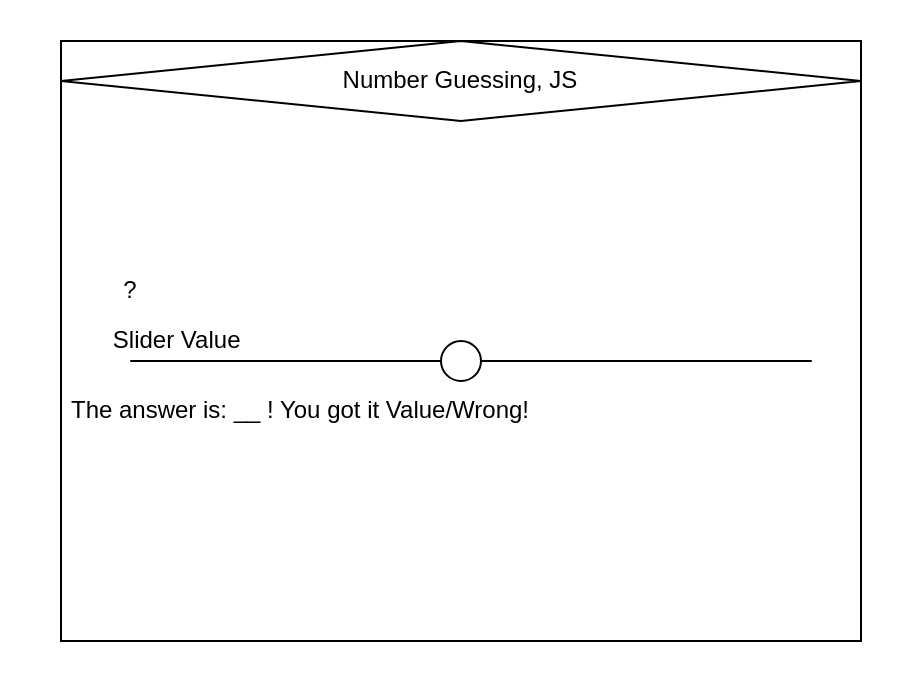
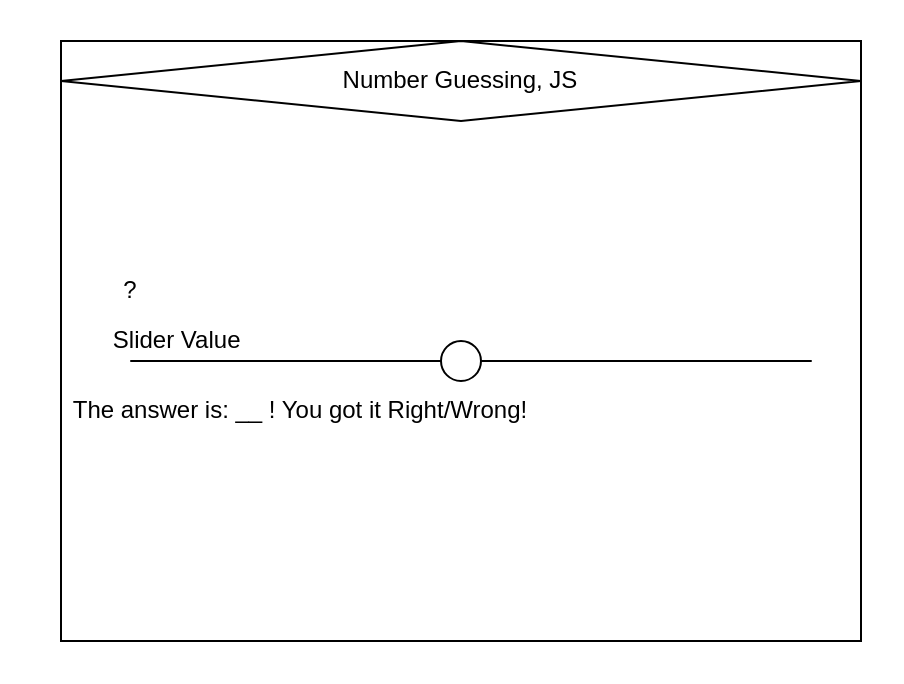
node "The answer is: __ ! You got it Value/Wrong!": label "The answer is: __ ! You got it Value/Wrong!" -> "The answer is: __ ! You got it Right/Wrong!"
